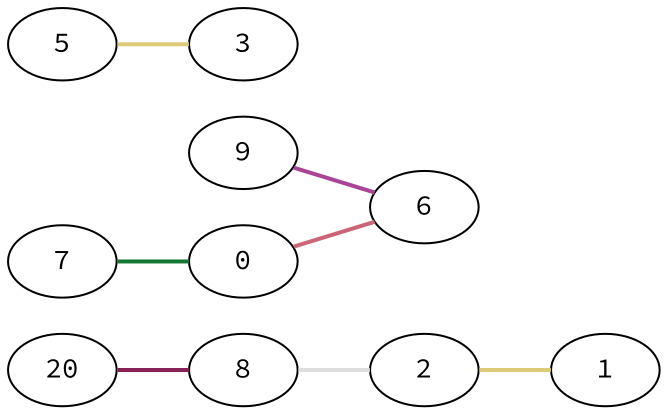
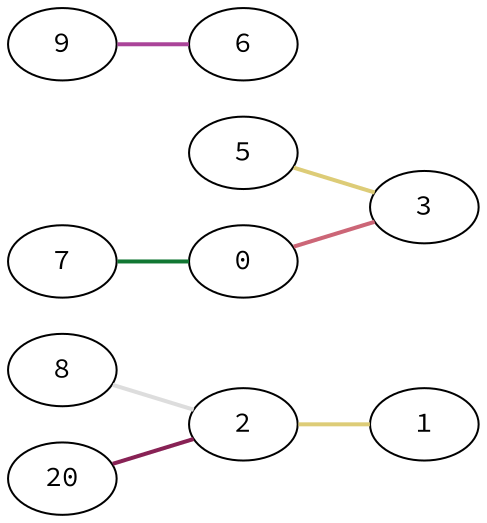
edge "6" -- "0": now "3" -- "0"
edge "20" -- "8": now "20" -- "2"
